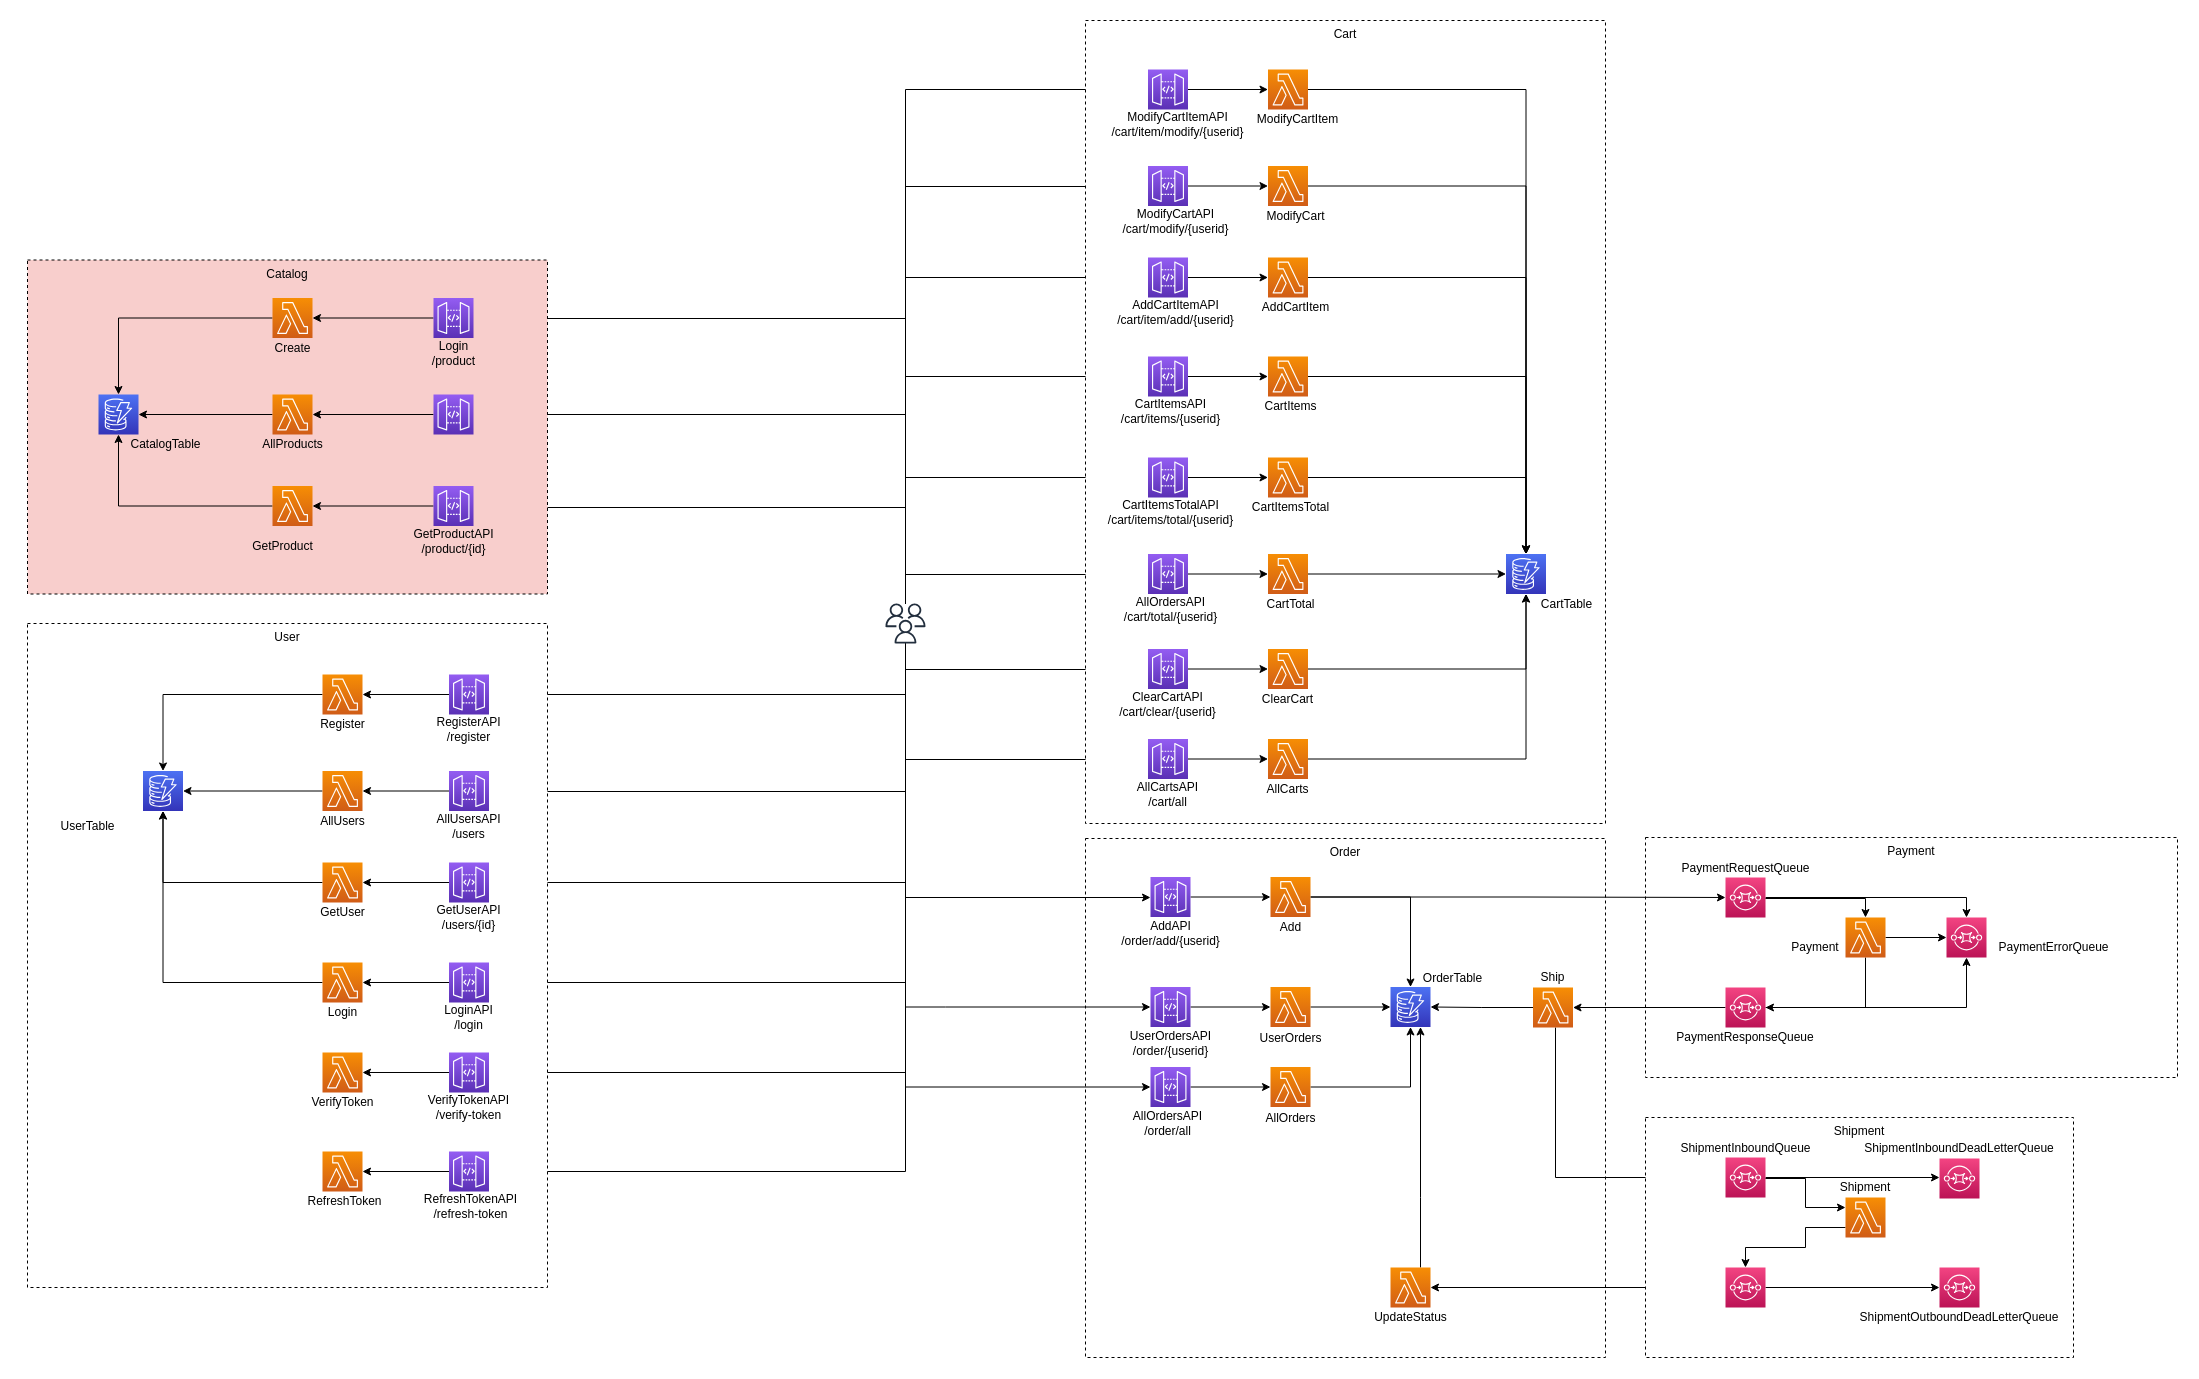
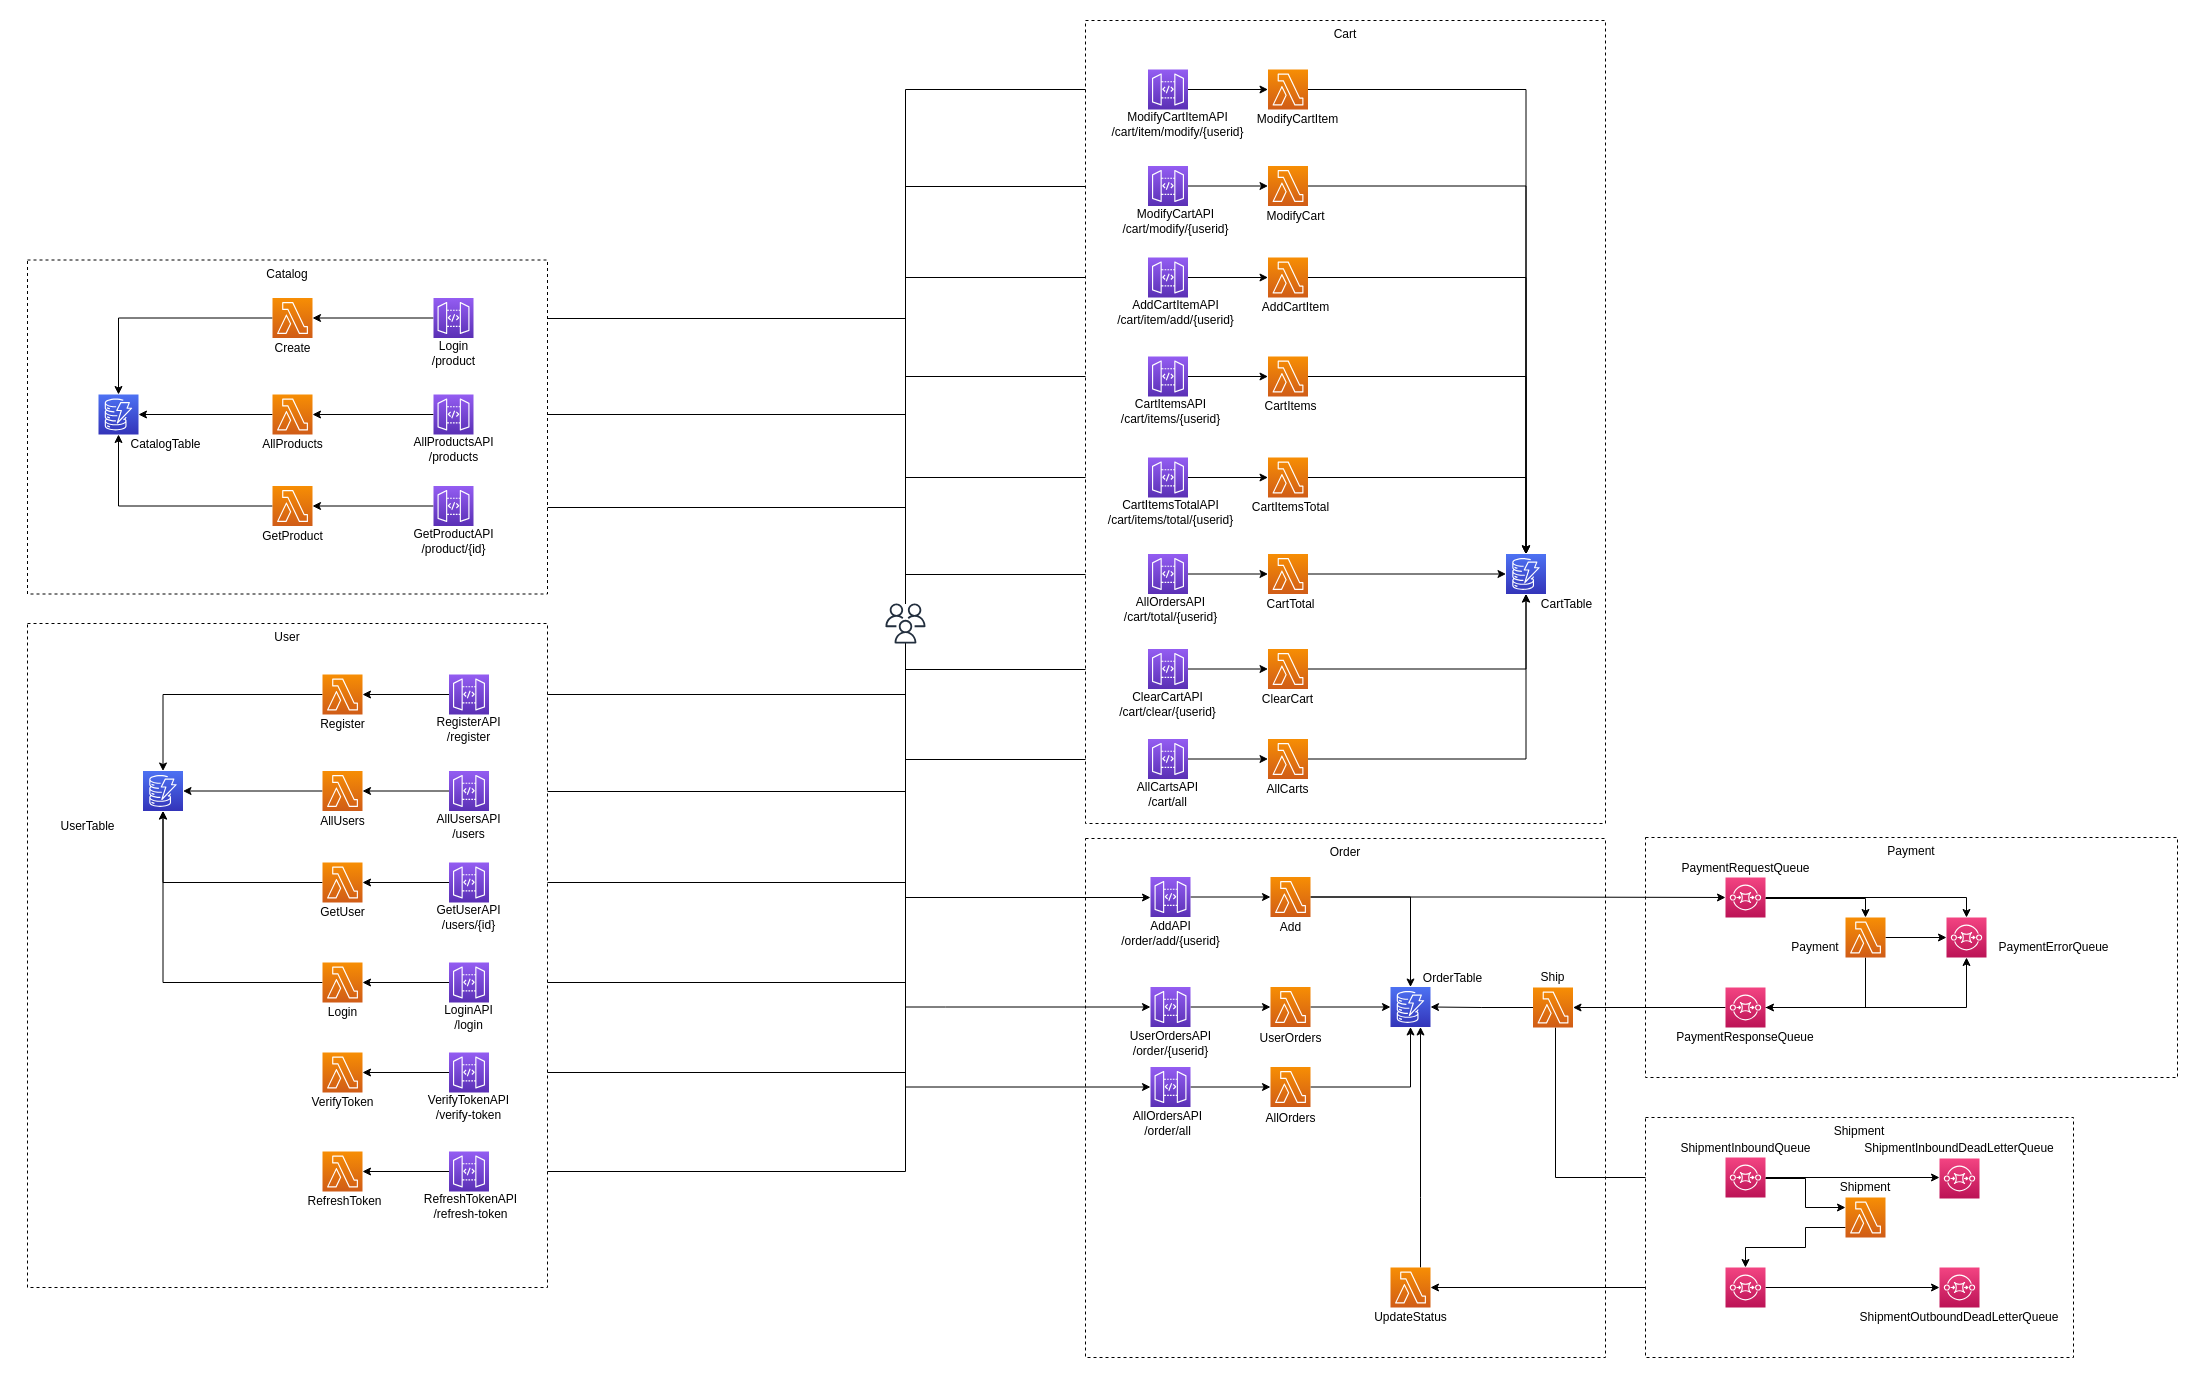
node "Catalog": fillcolor #f8cecc -> #ffffff
node "AllProductsAPI /products": added
node "GetProduct": moved (283, 546) -> (293, 536)
